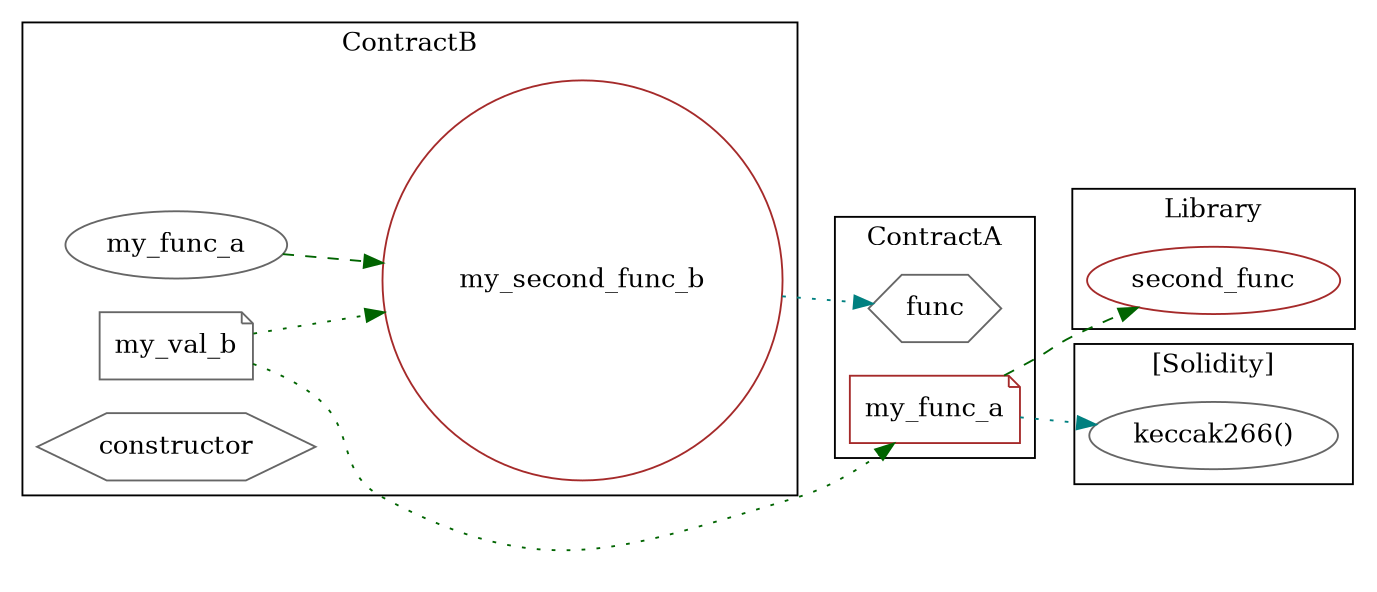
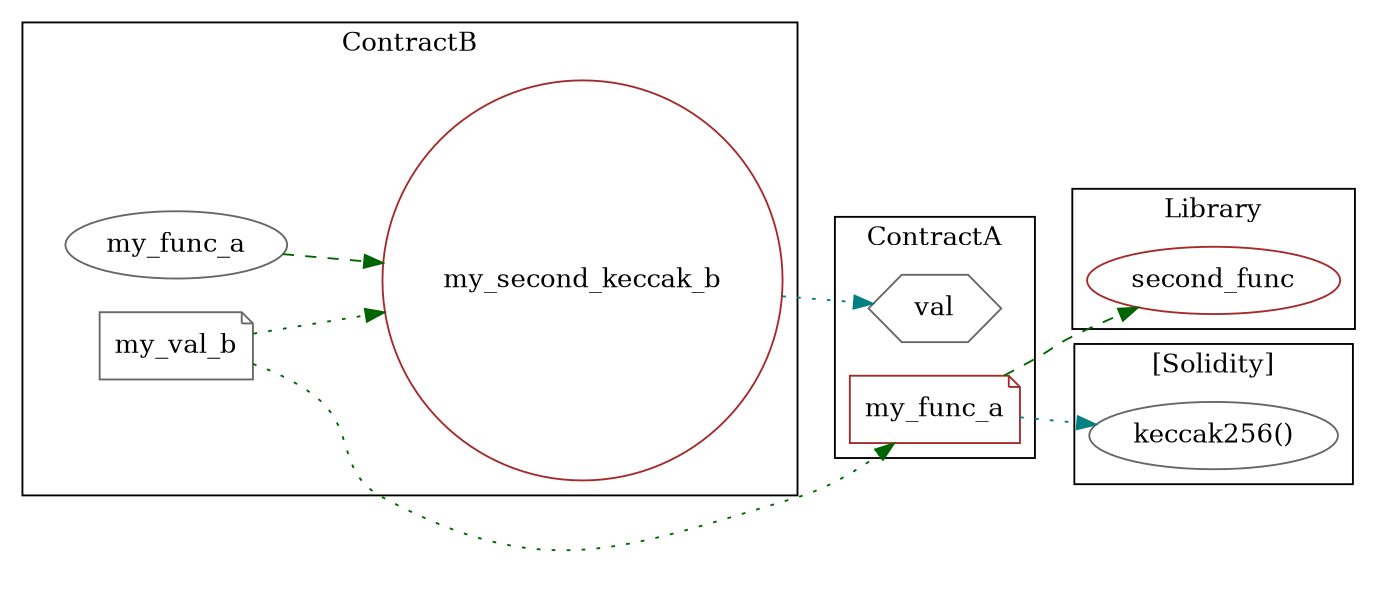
node "my_second_func_b": label "my_second_func_b" -> "my_second_keccak_b"
node "func": label "func" -> "val"
node "keccak266()": label "keccak266()" -> "keccak256()"
node "constructor": removed
